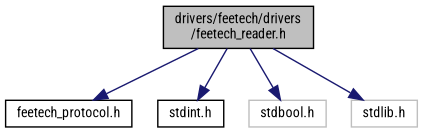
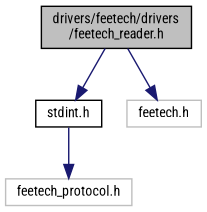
edge "drivers/feetech/drivers /feetech_reader.h" -> "feetech_protocol.h": now "stdint.h" -> "feetech_protocol.h"
node "feetech_protocol.h": color black -> grey75
node "stdbool.h": removed
node "stdlib.h": label "stdlib.h" -> "feetech.h"
